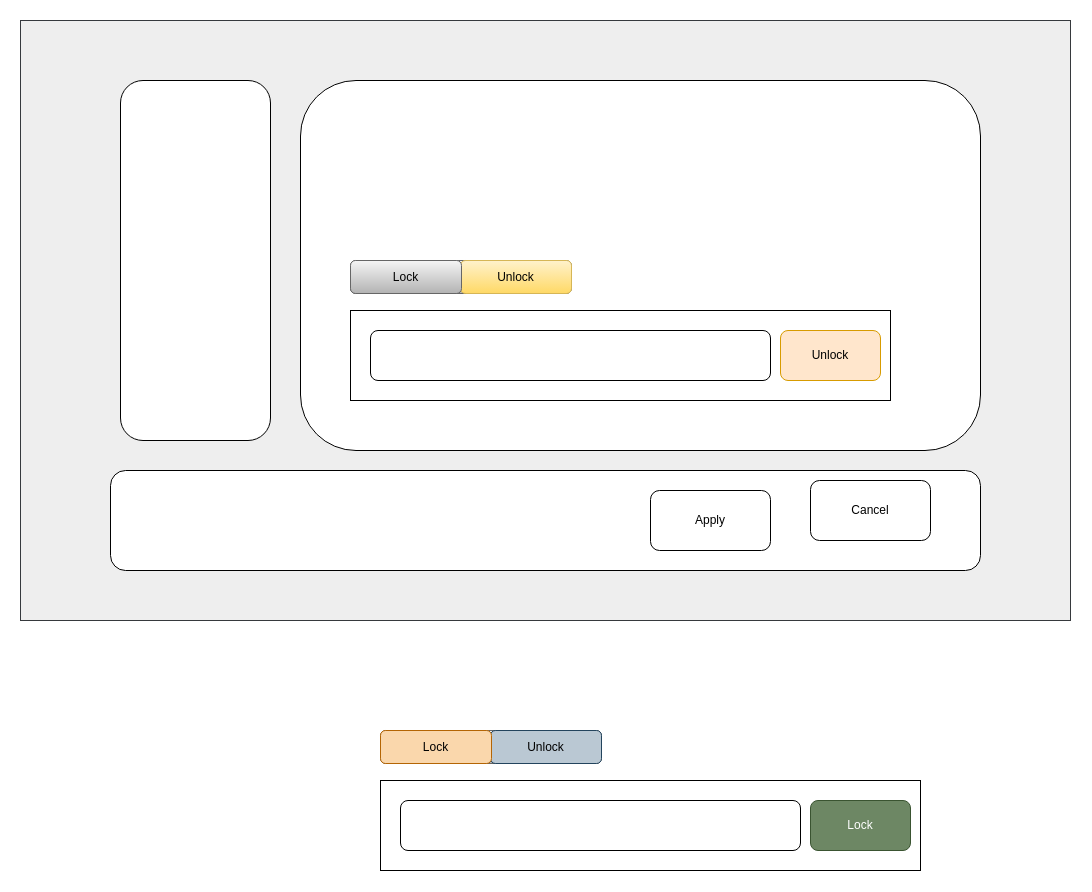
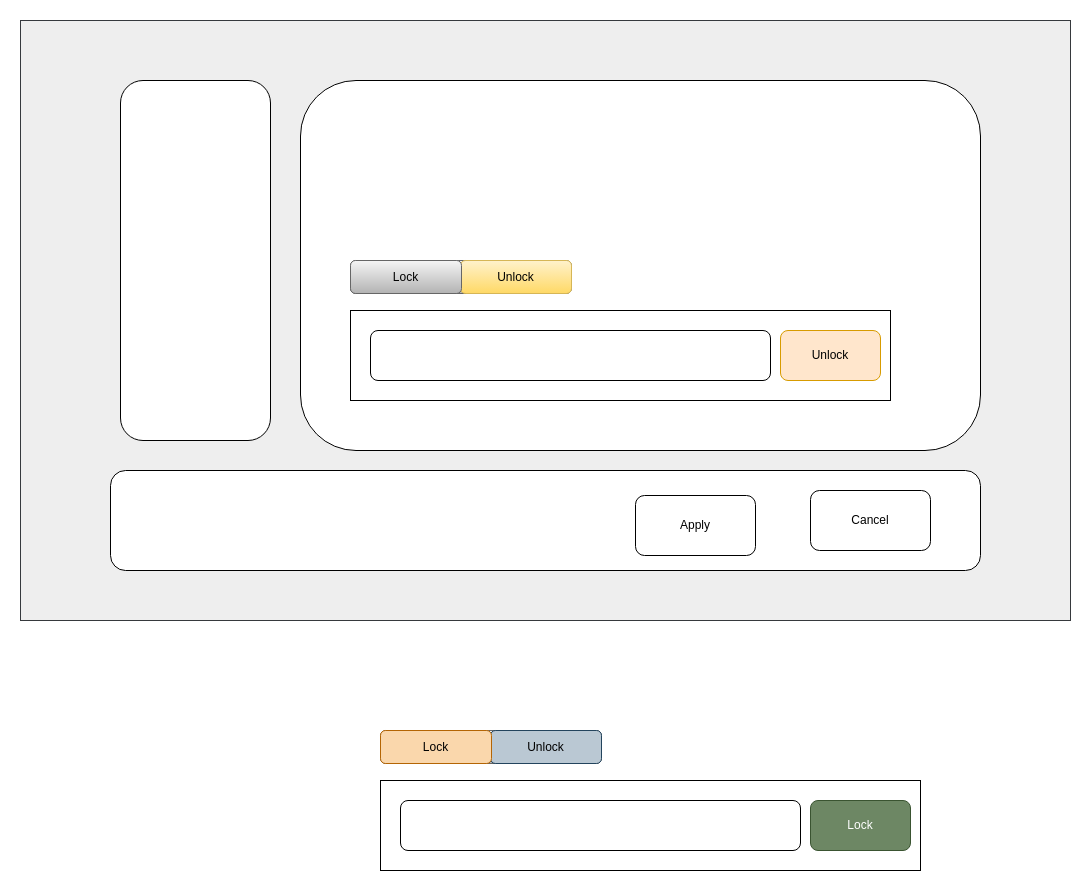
node "Cancel": moved (871, 511) -> (871, 521)
node "Apply": moved (711, 521) -> (696, 526)
